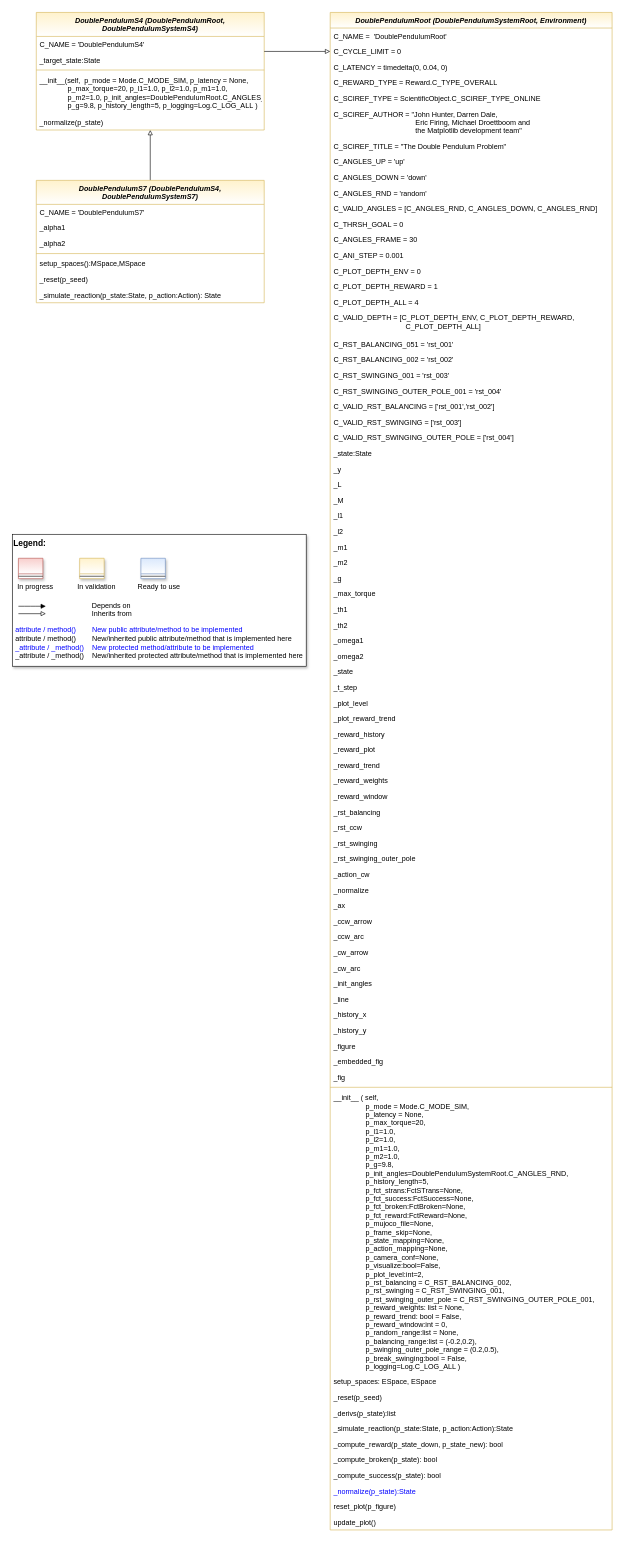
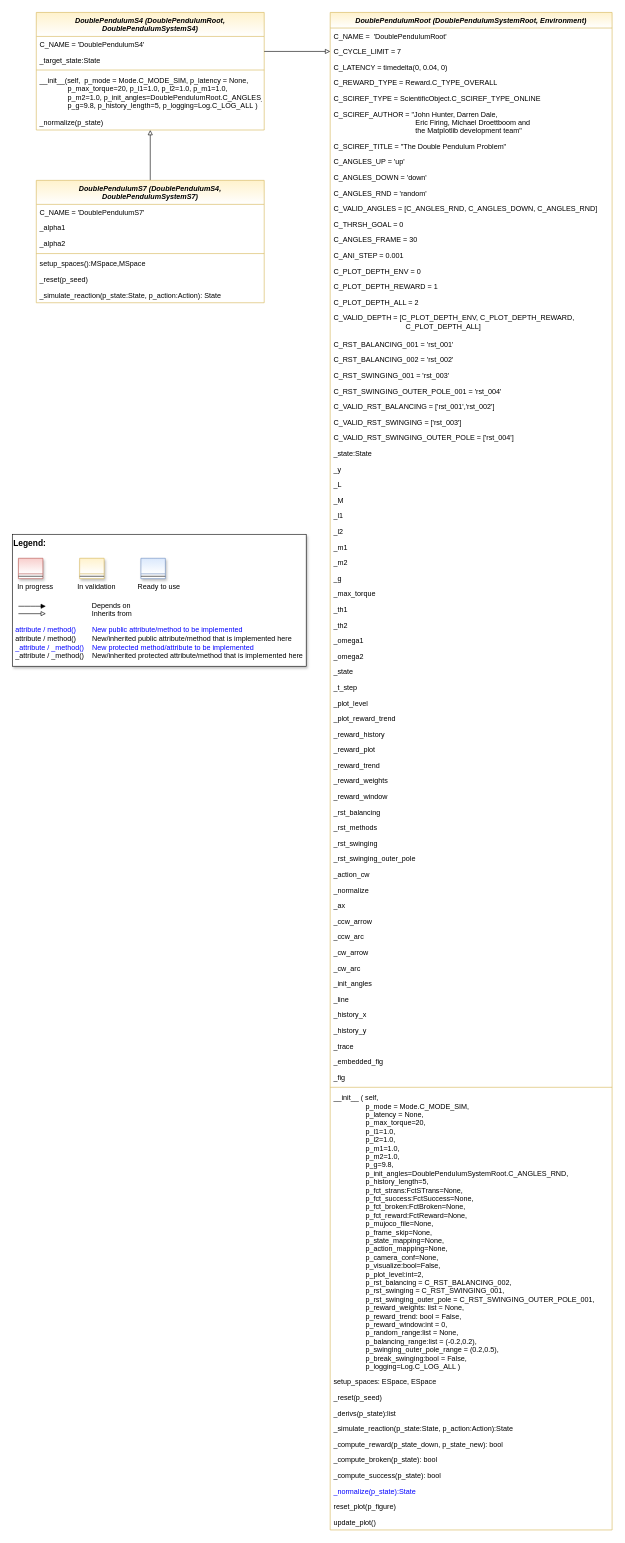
node "C_CYCLE_LIMIT = 0": label "C_CYCLE_LIMIT = 0" -> "C_CYCLE_LIMIT = 7"
node "C_PLOT_DEPTH_ALL = 4": label "C_PLOT_DEPTH_ALL = 4" -> "C_PLOT_DEPTH_ALL = 2"
node "C_RST_BALANCING_051 = 'rst_001'": label "C_RST_BALANCING_051 = 'rst_001'" -> "C_RST_BALANCING_001 = 'rst_001'"
node "_rst_ccw": label "_rst_ccw" -> "_rst_methods"
node "_figure": label "_figure" -> "_trace"
